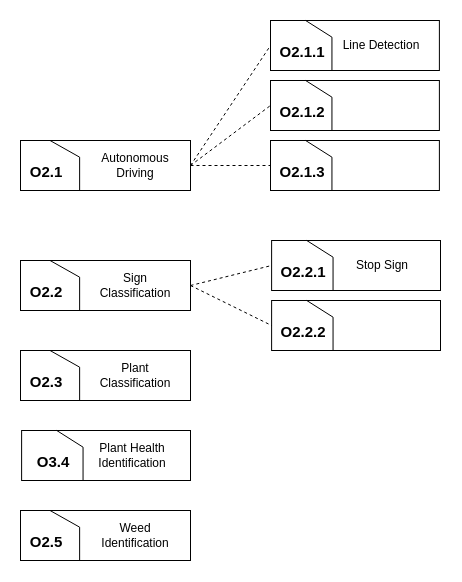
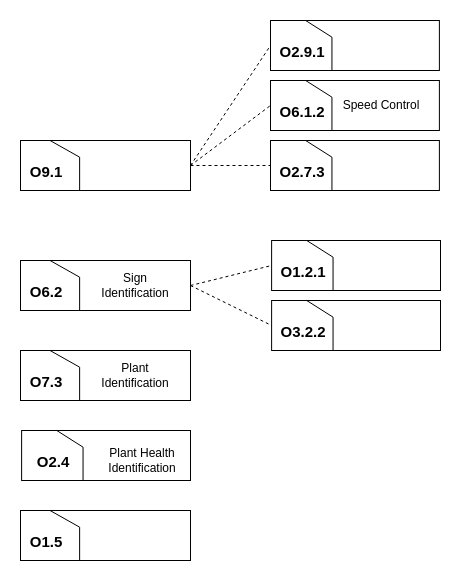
node "Line Detection": removed
node "O2.1.1": label "O2.1.1" -> "O2.9.1"
node "Speed Control": added
node "O2.1.2": label "O2.1.2" -> "O6.1.2"
node "Autonomous Driving": removed
node "O2.1": label "O2.1" -> "O9.1"
node "O2.1.3": label "O2.1.3" -> "O2.7.3"
node "Stop Sign": removed
node "O2.2.1": label "O2.2.1" -> "O1.2.1"
node "Sign Classification": label "Sign Classification" -> "Sign Identification"
node "O2.2": label "O2.2" -> "O6.2"
node "O2.2.2": label "O2.2.2" -> "O3.2.2"
node "Plant Classification": label "Plant Classification" -> "Plant Identification"
node "O2.3": label "O2.3" -> "O7.3"
node "Plant Health Identification": moved (133, 456) -> (143, 461)
node "O3.4": label "O3.4" -> "O2.4"
node "Weed Identification": removed
node "O2.5": label "O2.5" -> "O1.5"
